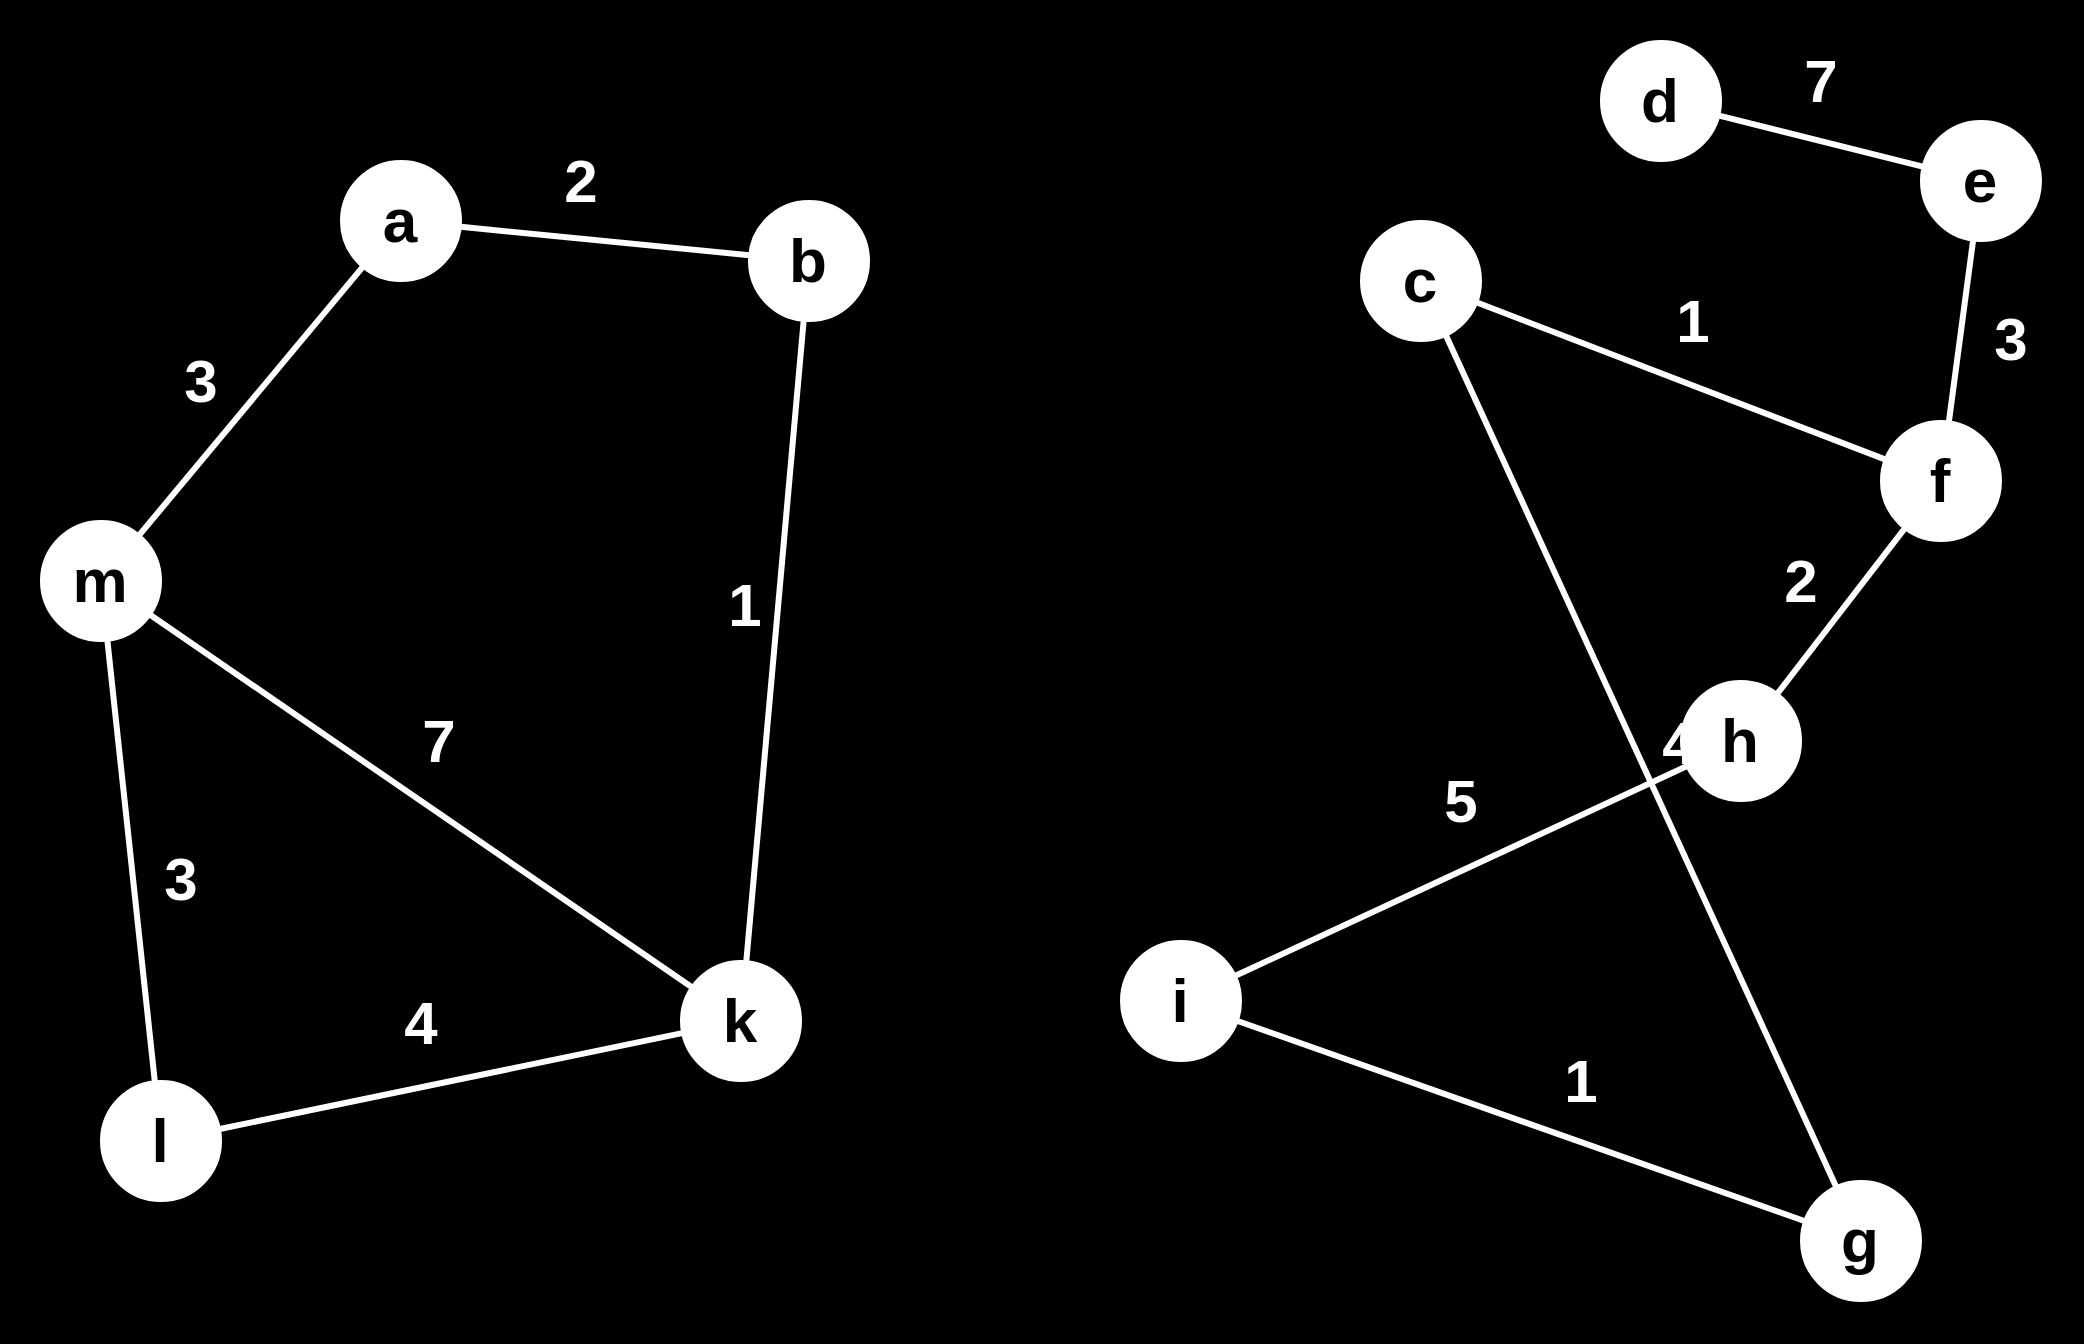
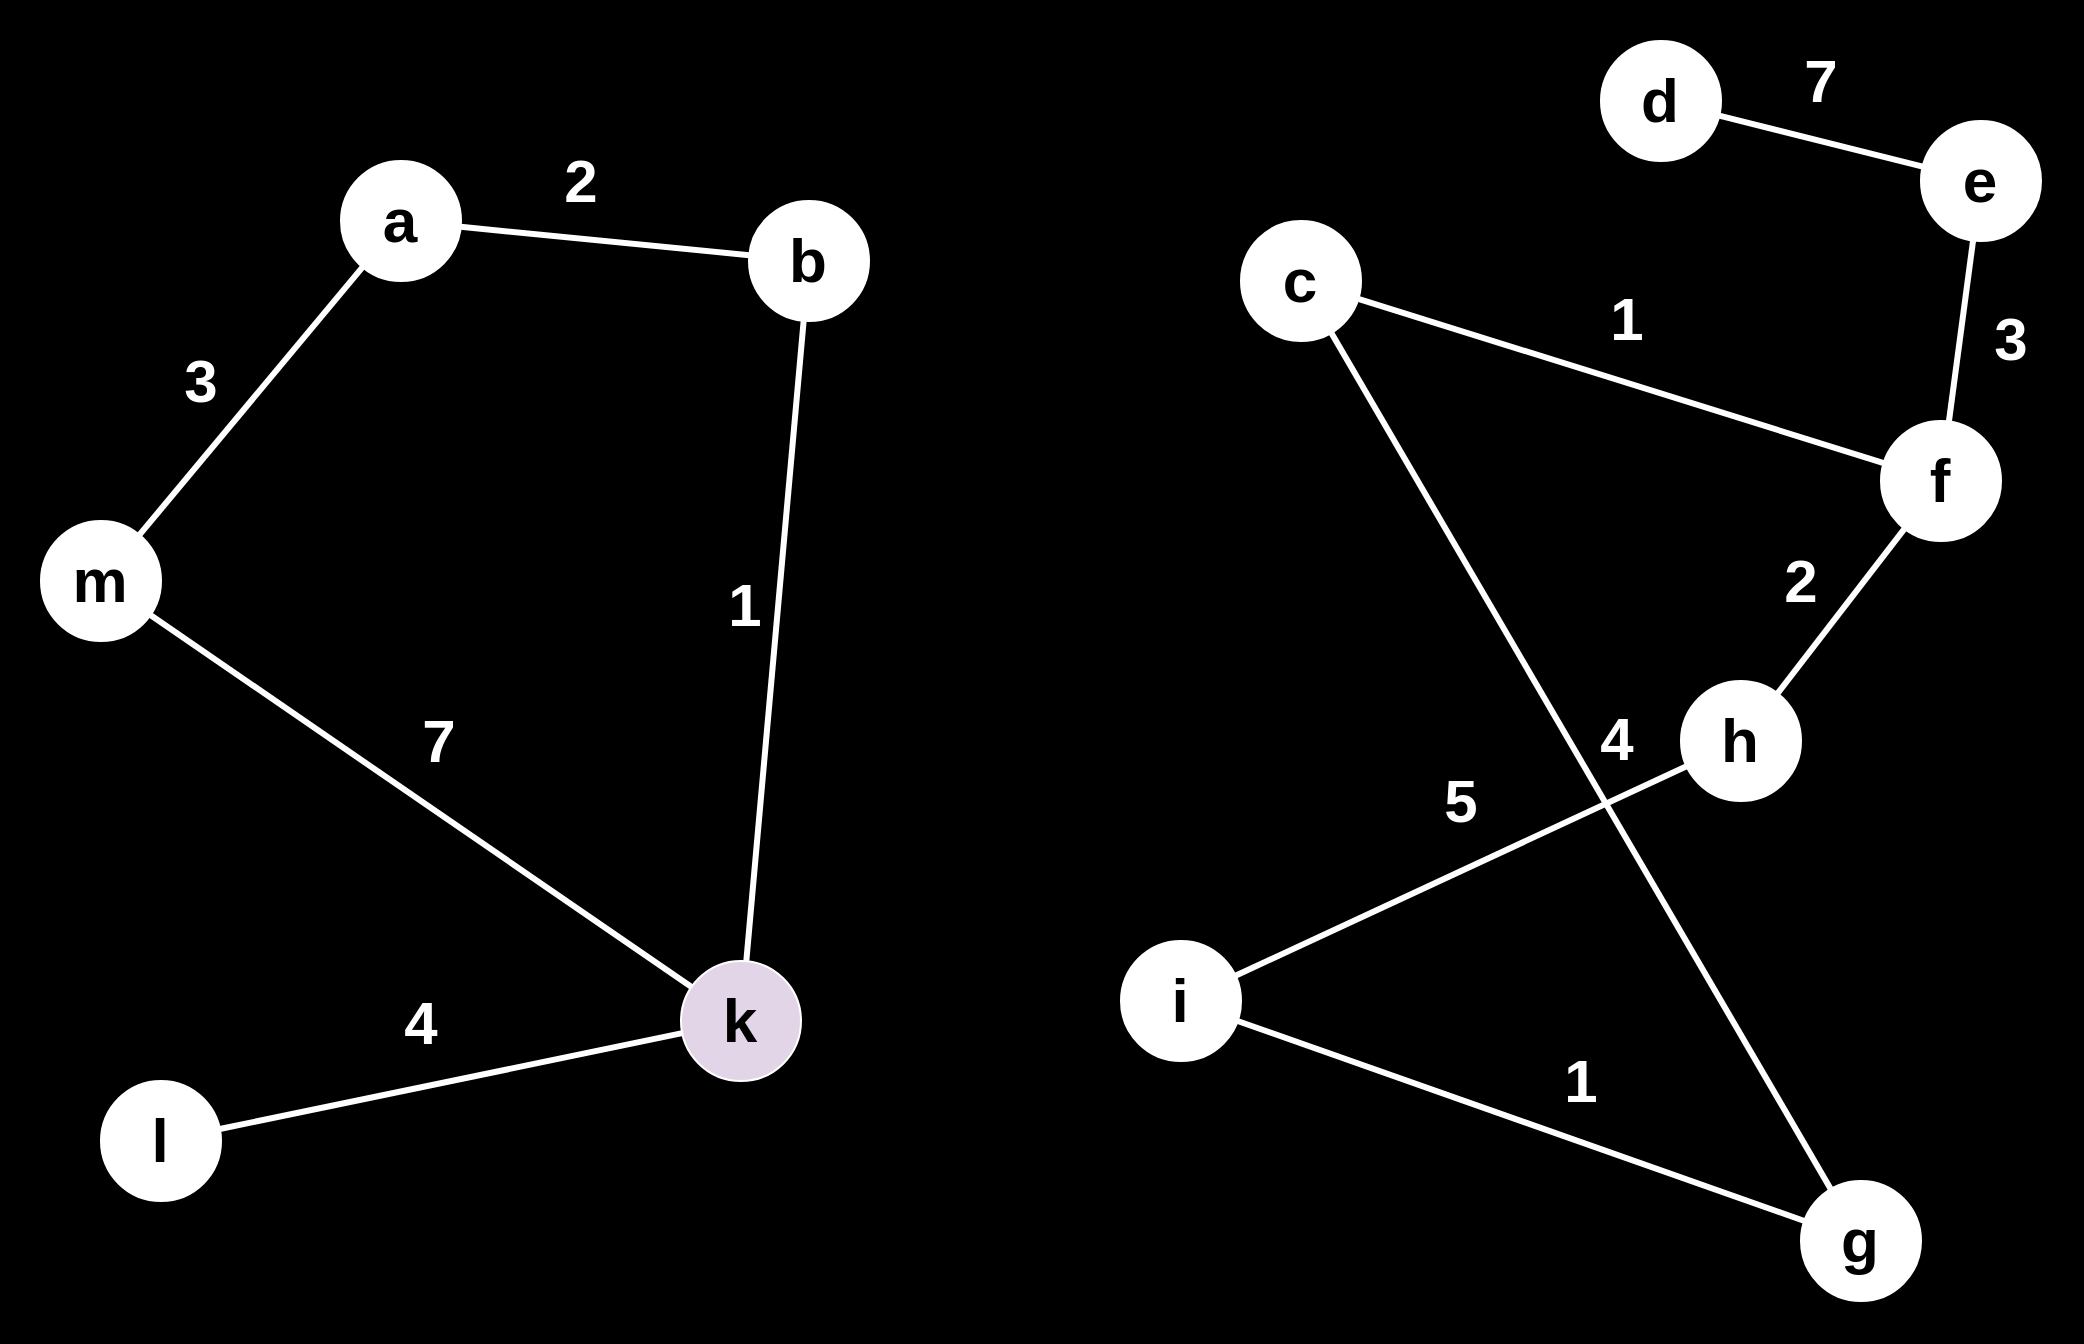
node "c": moved (1421, 281) -> (1301, 281)
edge "m" -- "l": removed, label "3"
node "k": fillcolor #ffffff -> #e1d5e7
